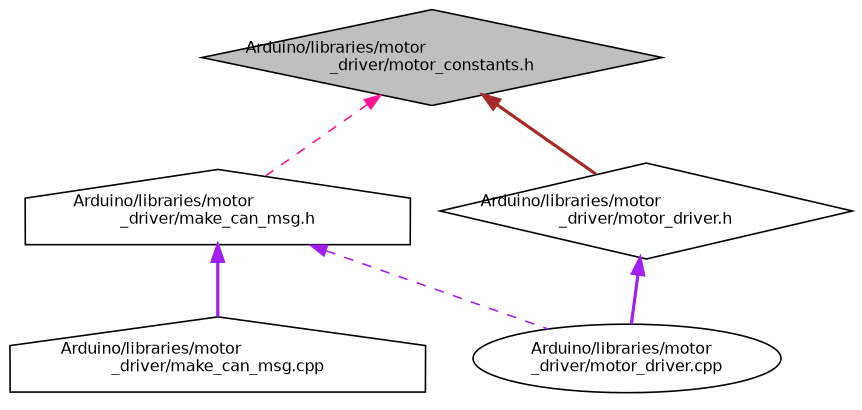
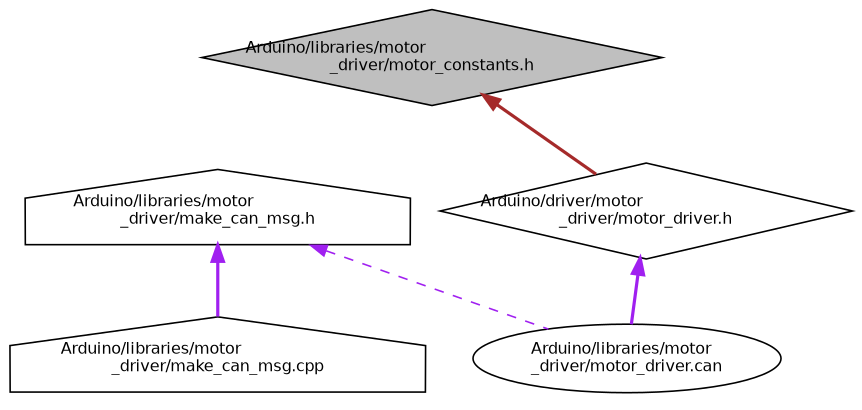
edge "Arduino/libraries/motor _driver/make_can_msg.h" -> "Arduino/libraries/motor _driver/motor_constants.h": removed
node "Arduino/libraries/motor _driver/motor_driver.h": label "Arduino/libraries/motor _driver/motor_driver.h" -> "Arduino/driver/motor _driver/motor_driver.h"
node "Arduino/libraries/motor _driver/motor_driver.cpp": label "Arduino/libraries/motor _driver/motor_driver.cpp" -> "Arduino/libraries/motor _driver/motor_driver.can"
